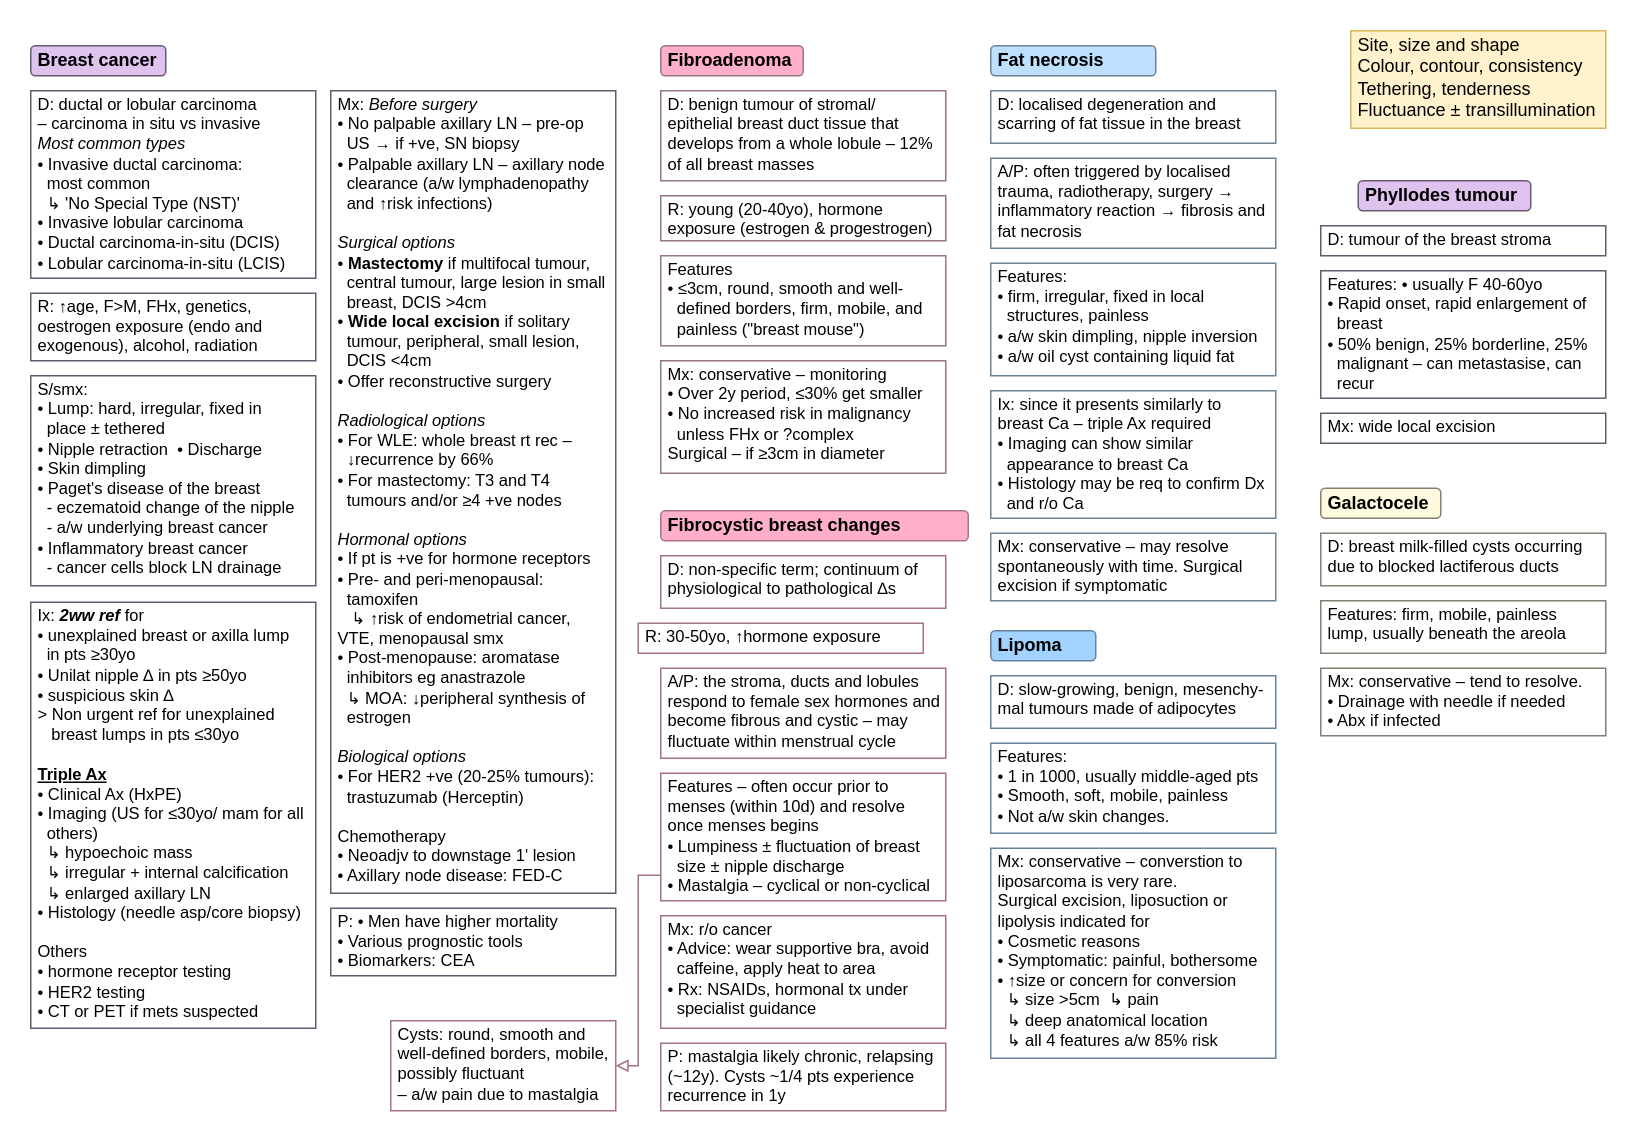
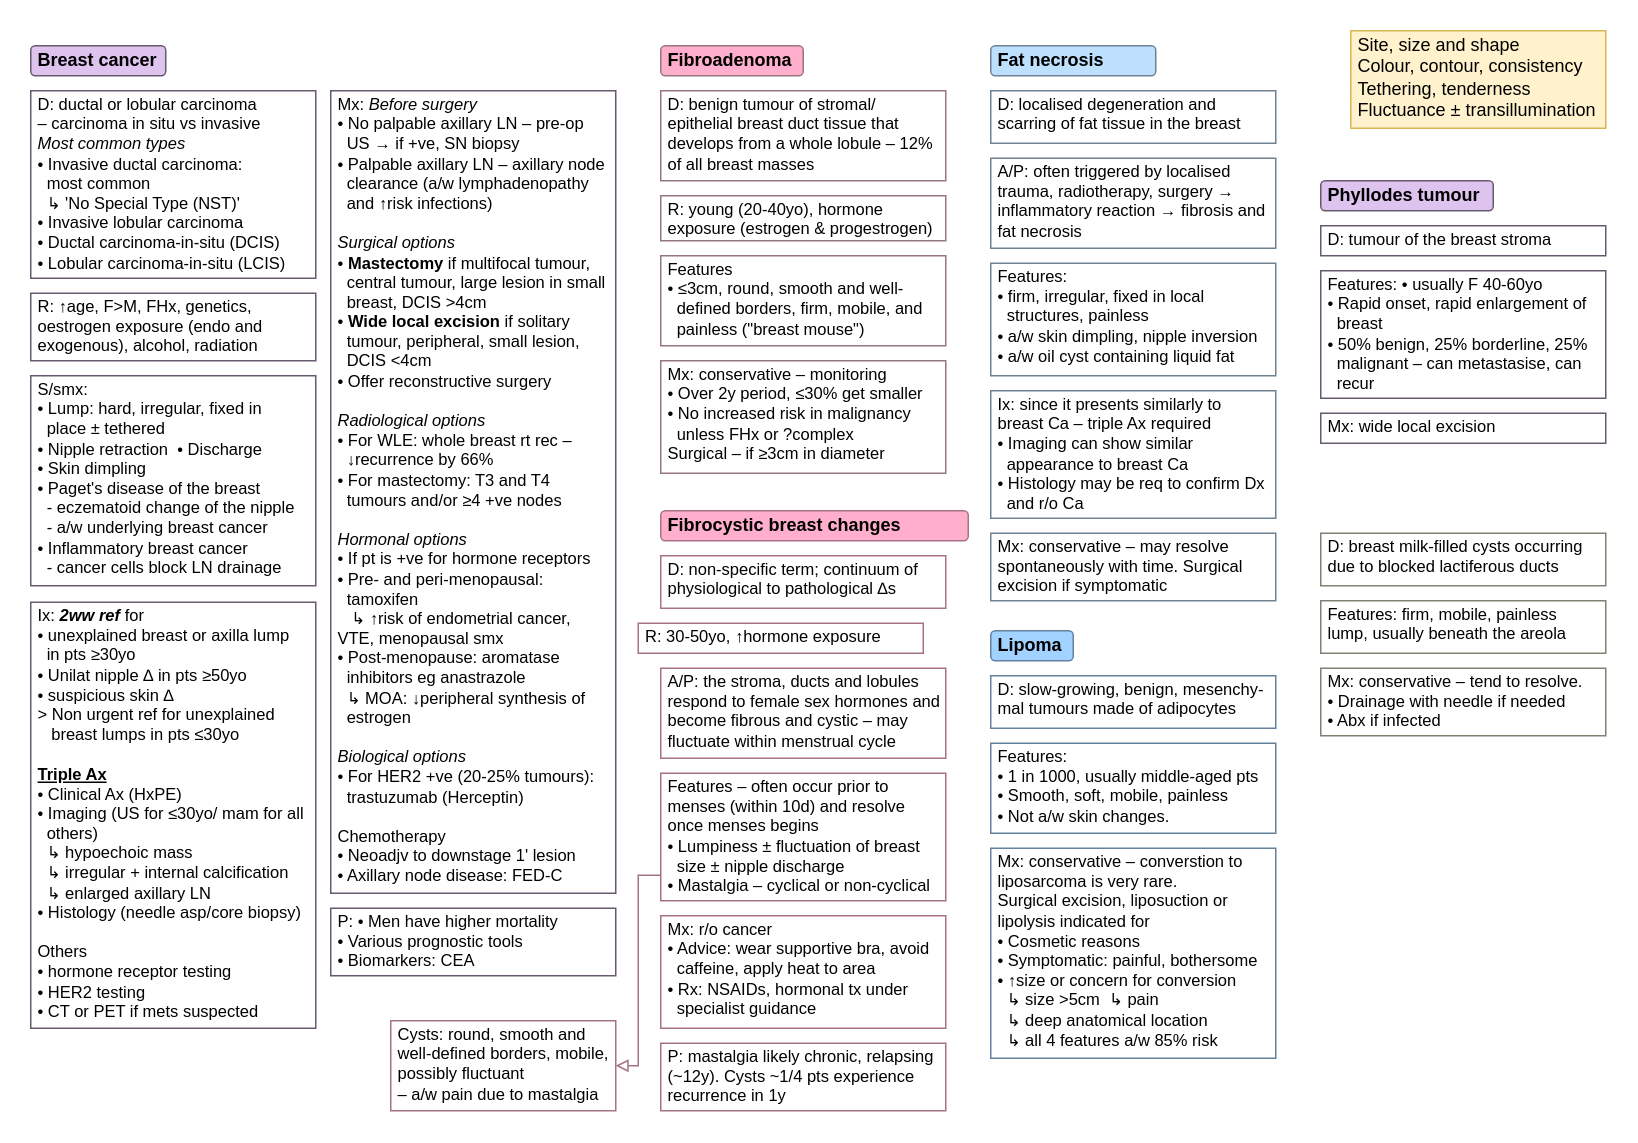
node "Phyllodes tumour": moved (1445, 196) -> (1407, 196)
node "Galactocele": removed
node "Lipoma": size 105x30 -> 83x30
